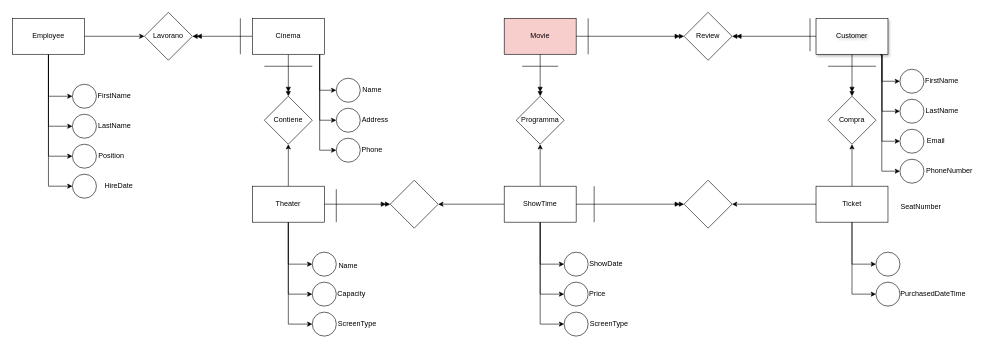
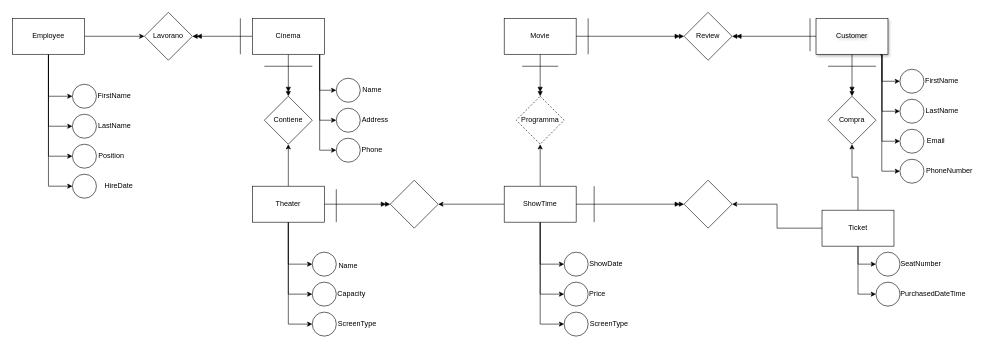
node "Movie": fillcolor #f8cecc -> #ffffff
node "Programma": style solid -> dashed
node "Ticket": moved (852, 204) -> (858, 228)
node "SeatNumber": moved (921, 207) -> (921, 264)
